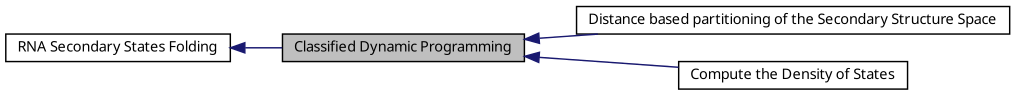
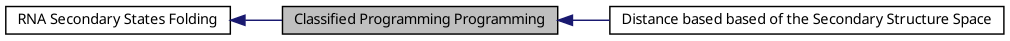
node "Distance based partitioning of the Secondary Structure Space": label "Distance based partitioning of the Secondary Structure Space" -> "Distance based based of the Secondary Structure Space"
node "Classified Dynamic Programming": label "Classified Dynamic Programming" -> "Classified Programming Programming"
node "Compute the Density of States": removed
